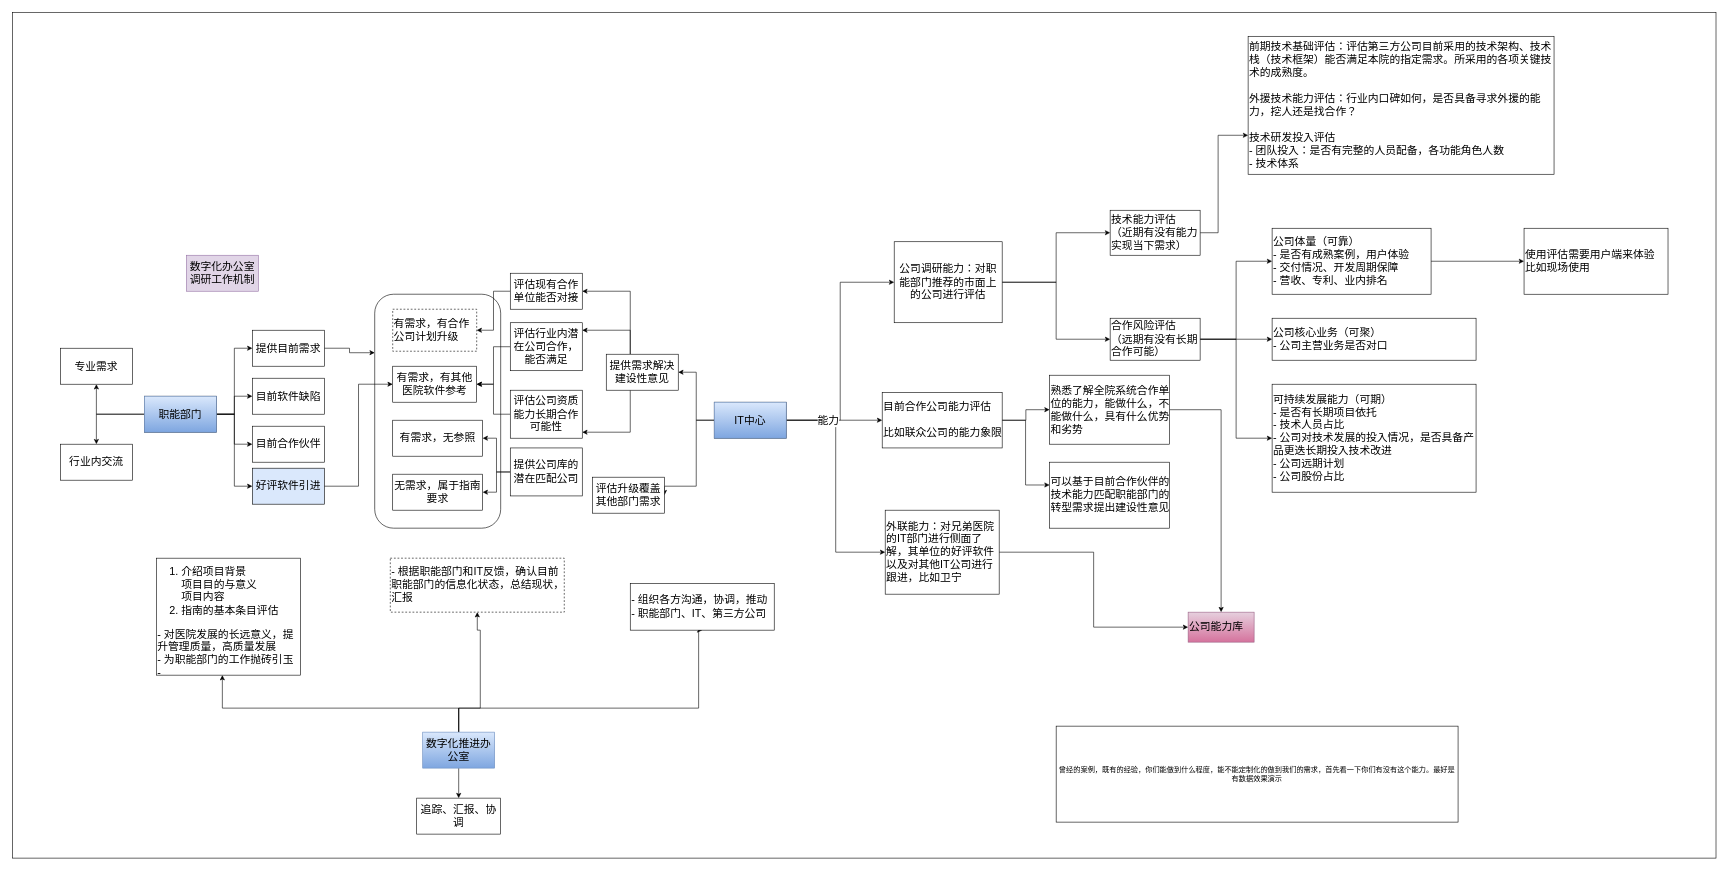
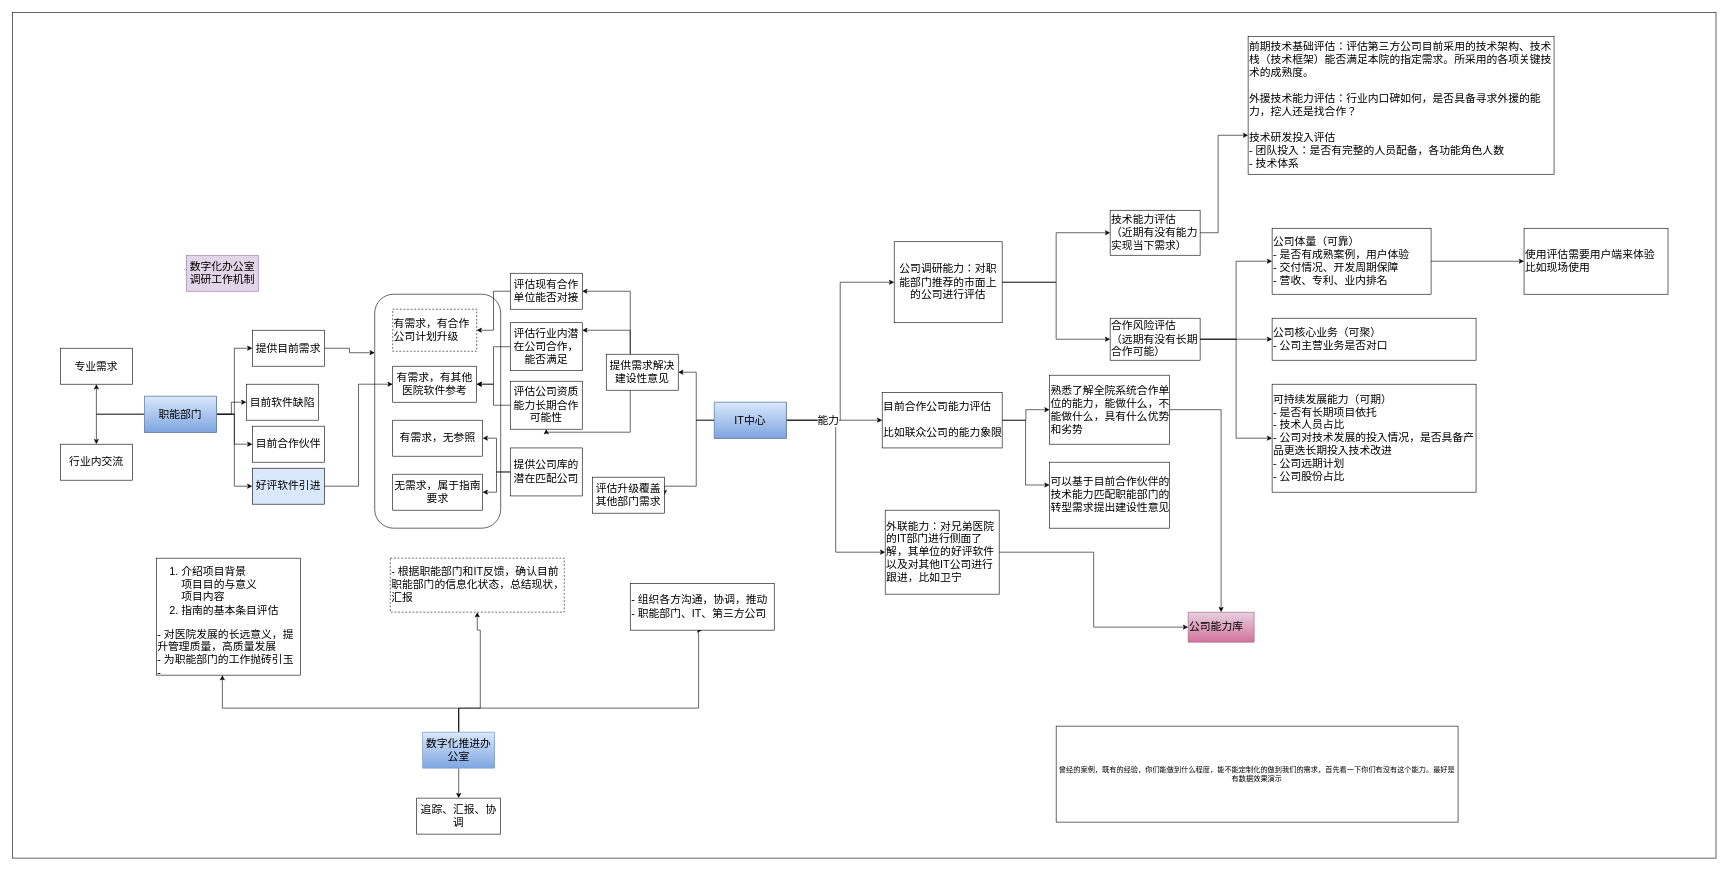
node "目前软件缺陷": moved (288, 396) -> (282, 402)
node "评估公司资质能力长期合作可能性": moved (546, 414) -> (546, 405)
